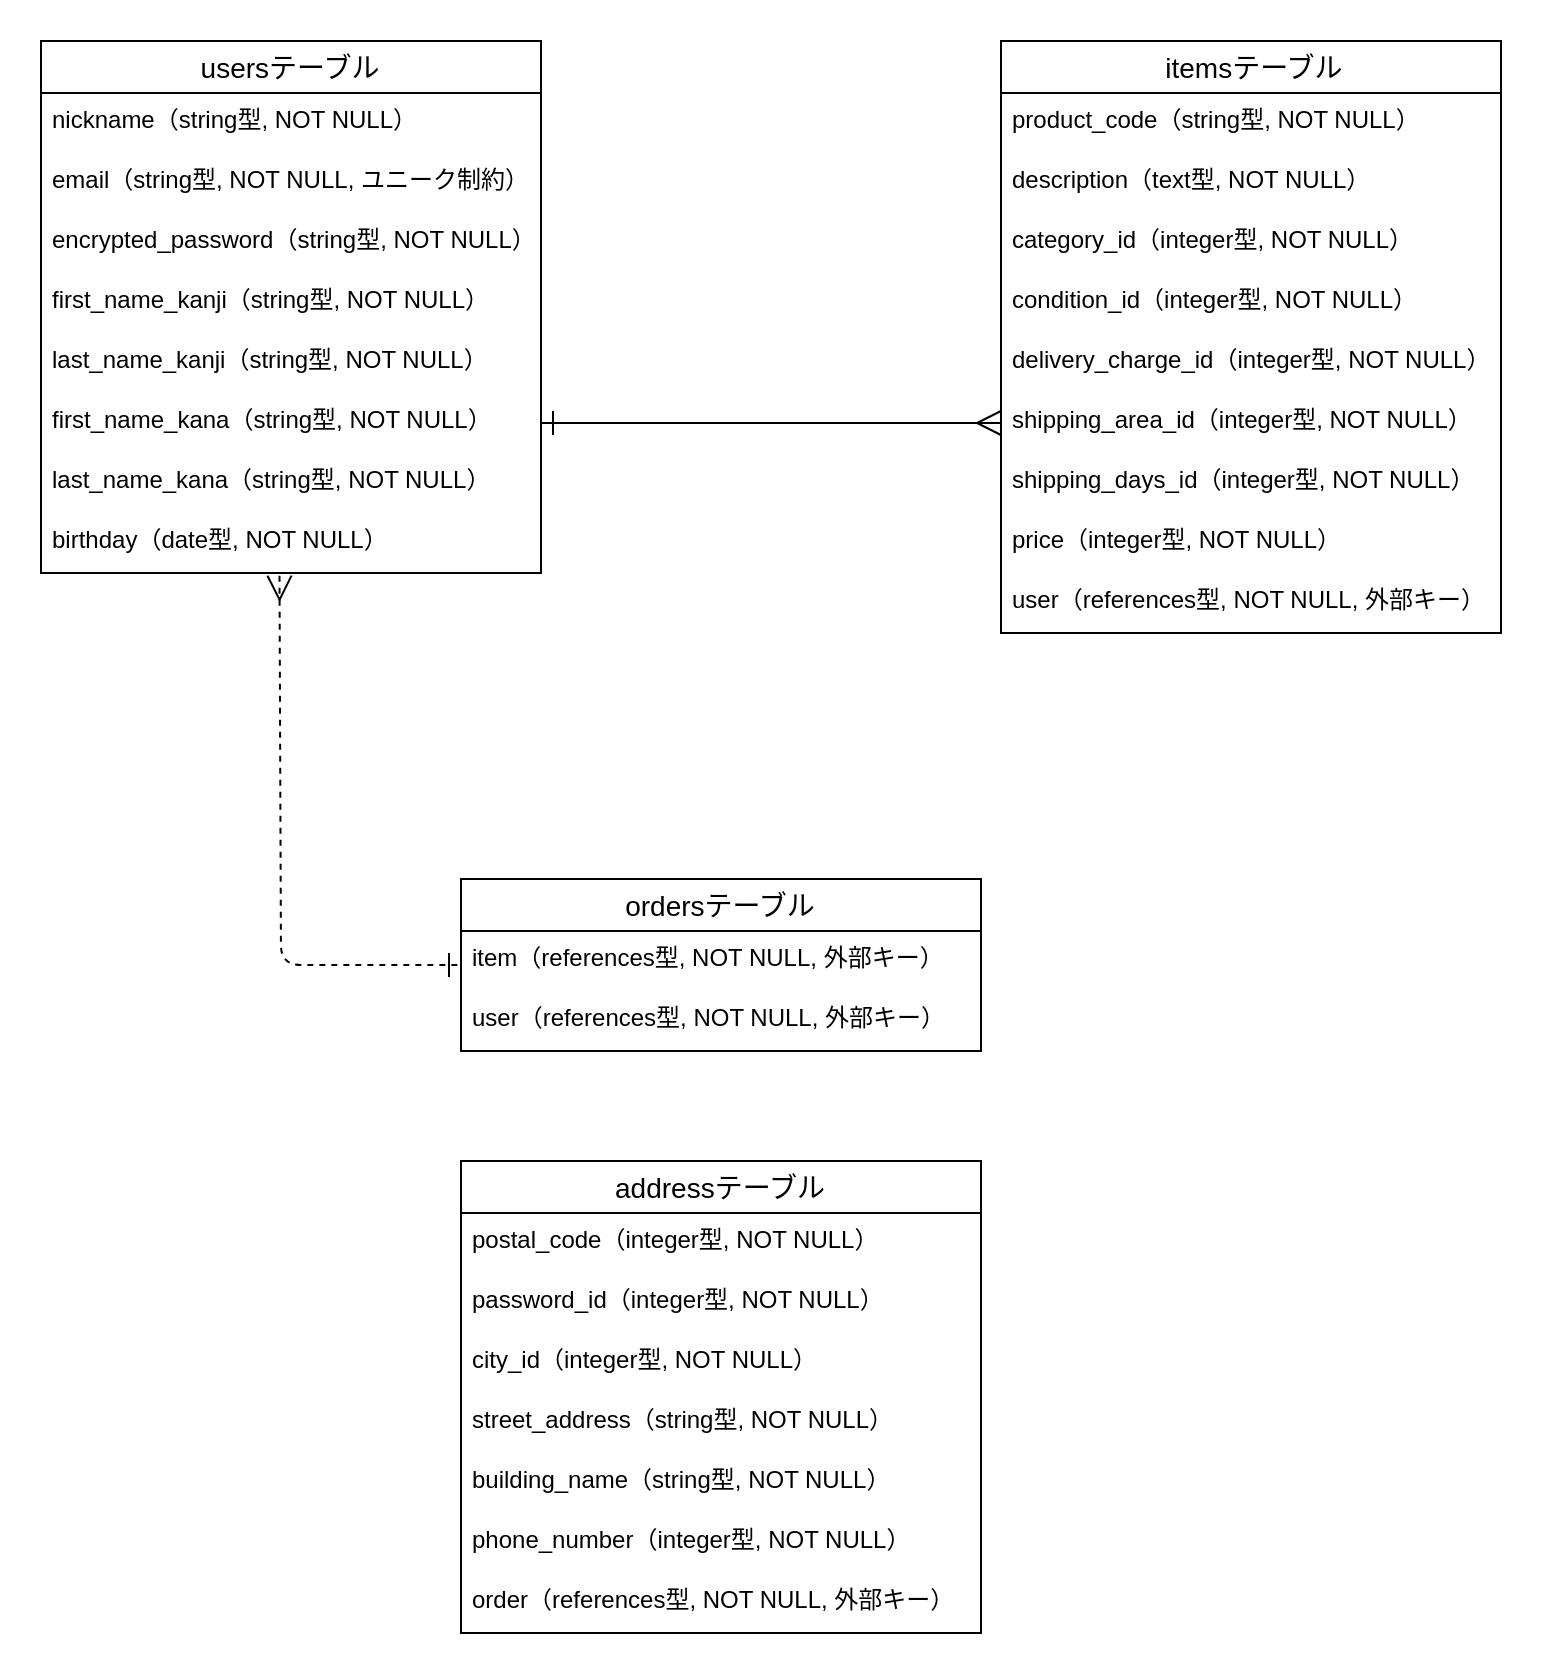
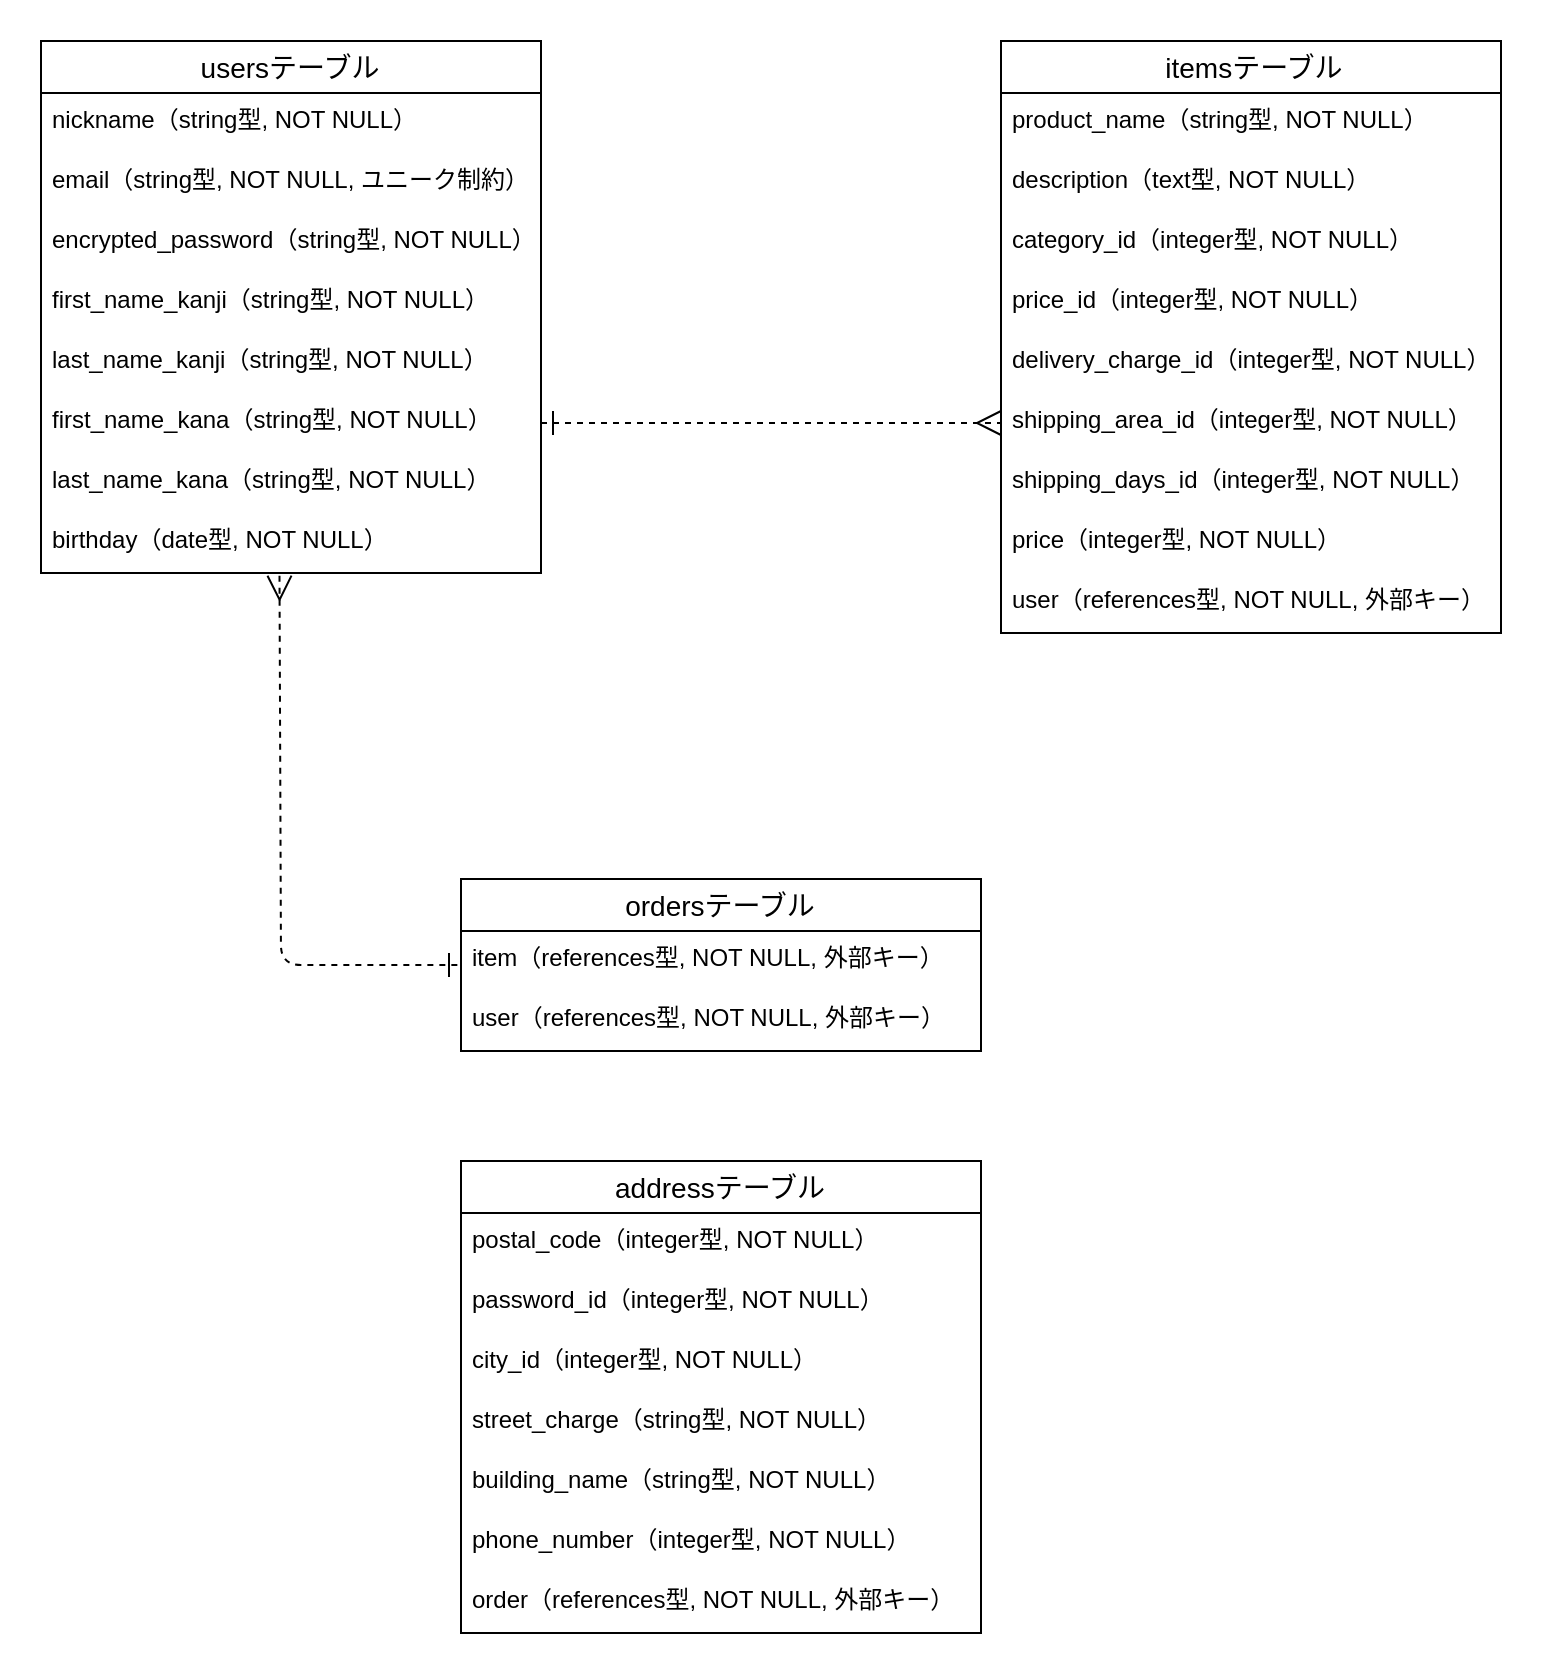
node "product_code（string型, NOT NULL）": label "product_code（string型, NOT NULL）" -> "product_name（string型, NOT NULL）"
node "condition_id（integer型, NOT NULL）": label "condition_id（integer型, NOT NULL）" -> "price_id（integer型, NOT NULL）"
edge "first_name_kana（string型, NOT NULL）" -- "shipping_area_id（integer型, NOT NULL）": style solid -> dashed
node "street_address（string型, NOT NULL）": label "street_address（string型, NOT NULL）" -> "street_charge（string型, NOT NULL）"
